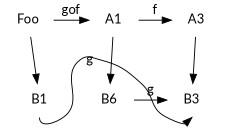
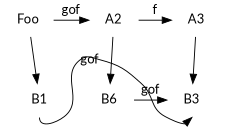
node "A1": label "A1" -> "A2"
edge "B1" -> "B3": label "g" -> "gof"
edge "B6" -> "B3": label "g" -> "gof"
